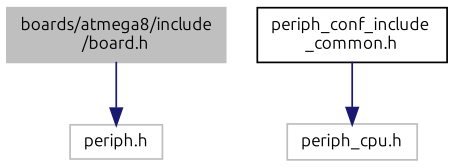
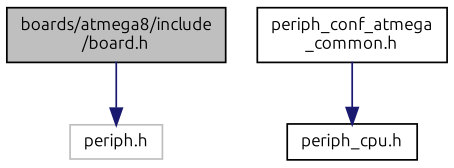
node "boards/atmega8/include /board.h": color grey75 -> black
node "periph_conf_include _common.h": label "periph_conf_include _common.h" -> "periph_conf_atmega _common.h"
node "periph_cpu.h": color grey75 -> black
